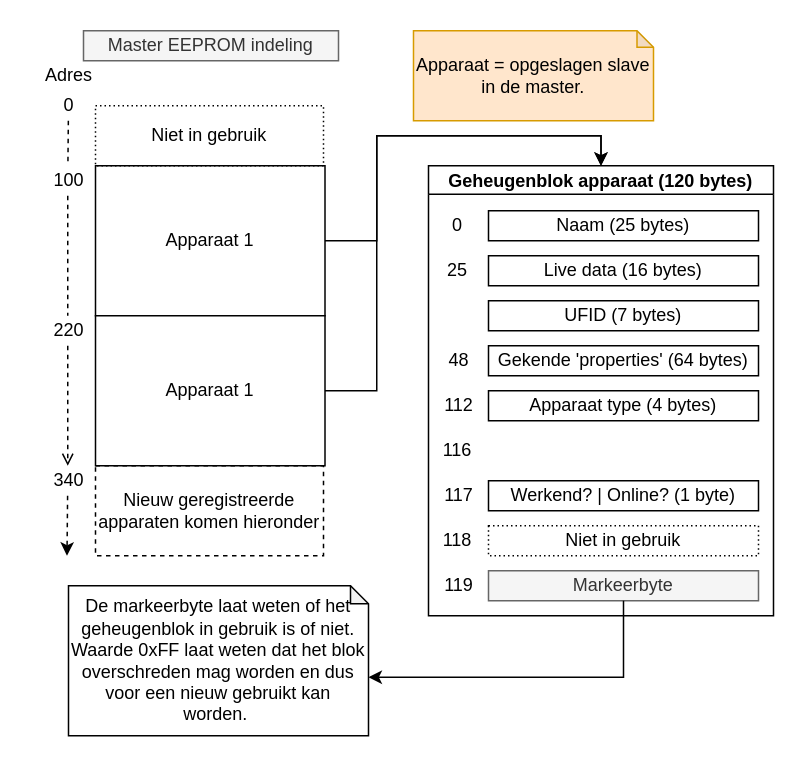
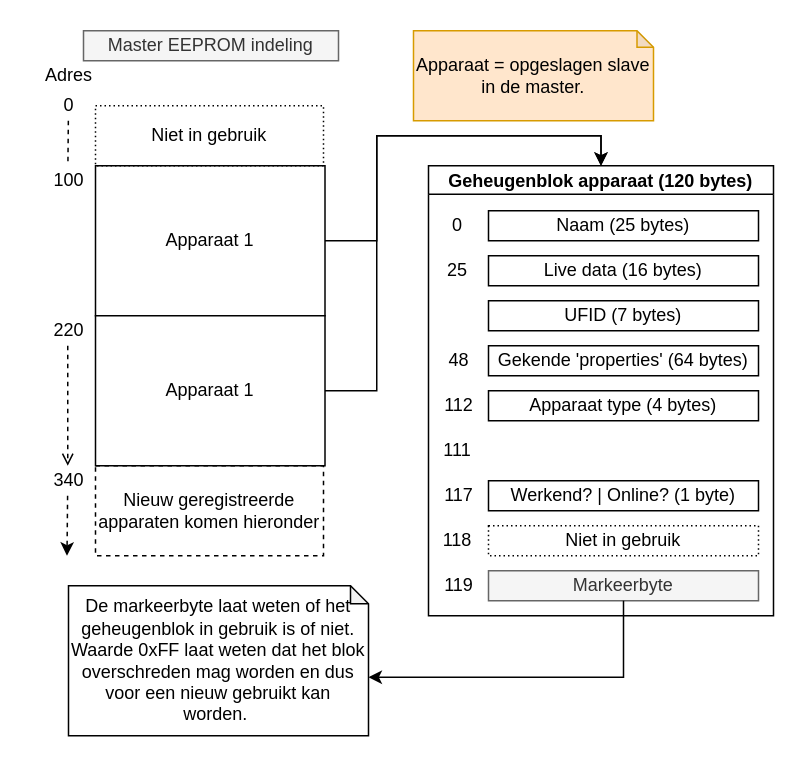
edge "100" -- "220": removed
node "116": label "116" -> "111"
